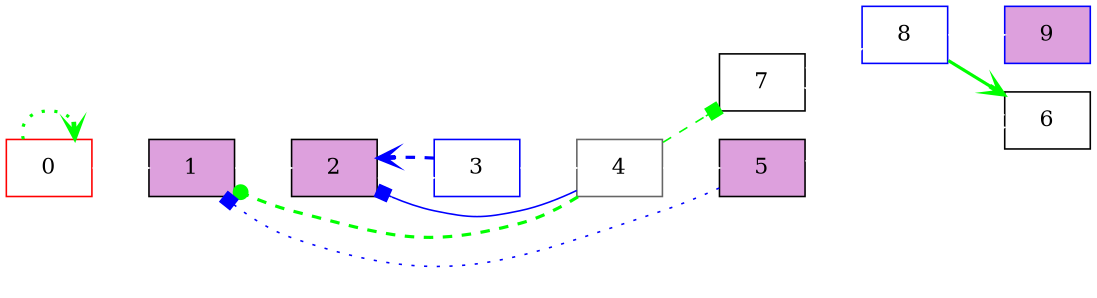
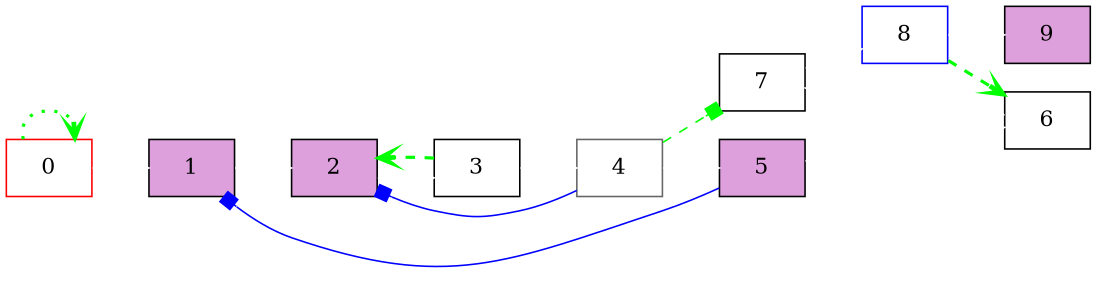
node "9": color blue -> black
edge "8" -> "6": style solid -> dashed
edge "3" -> "2": color blue -> green
node "3": color blue -> black
edge "4" -> "1": removed
edge "5" -> "1": style dotted -> solid
